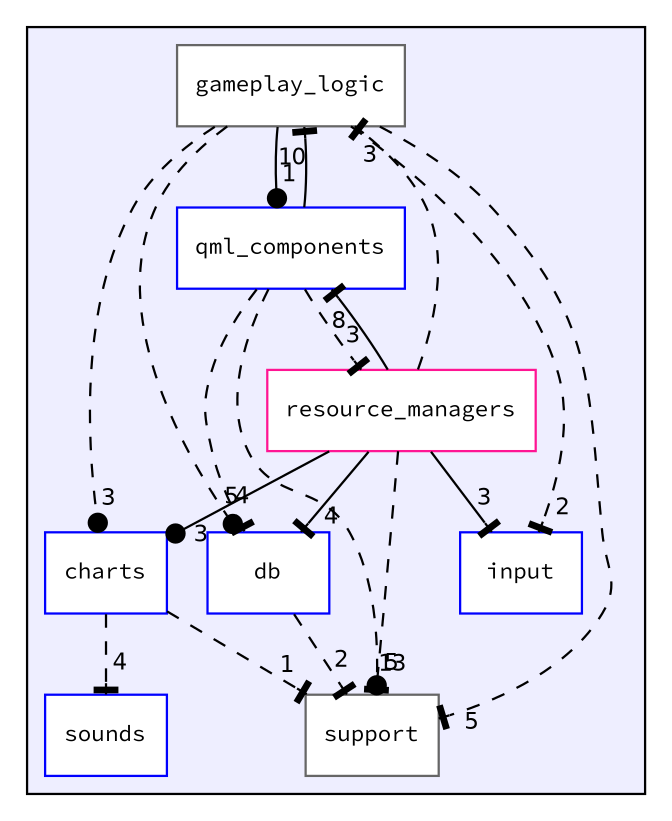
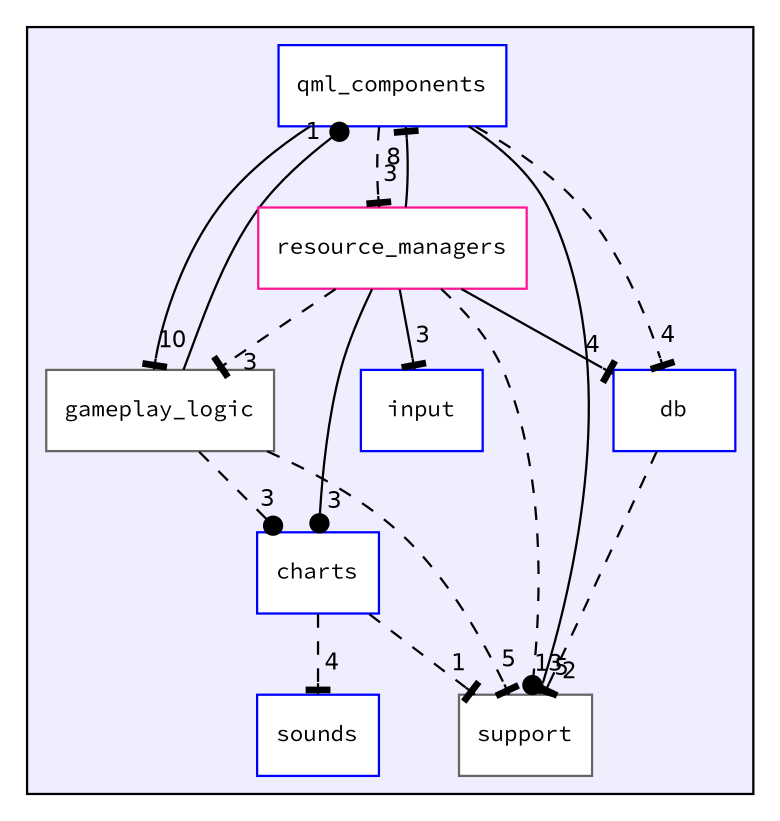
edge "gameplay_logic" -> "input": removed
edge "gameplay_logic" -> "db": removed
edge "qml_components" -> "support": style dashed -> solid
